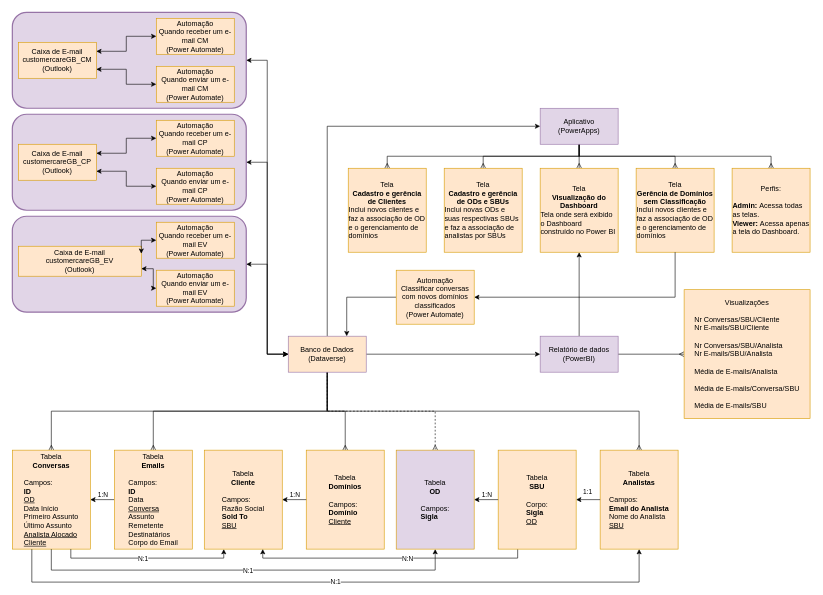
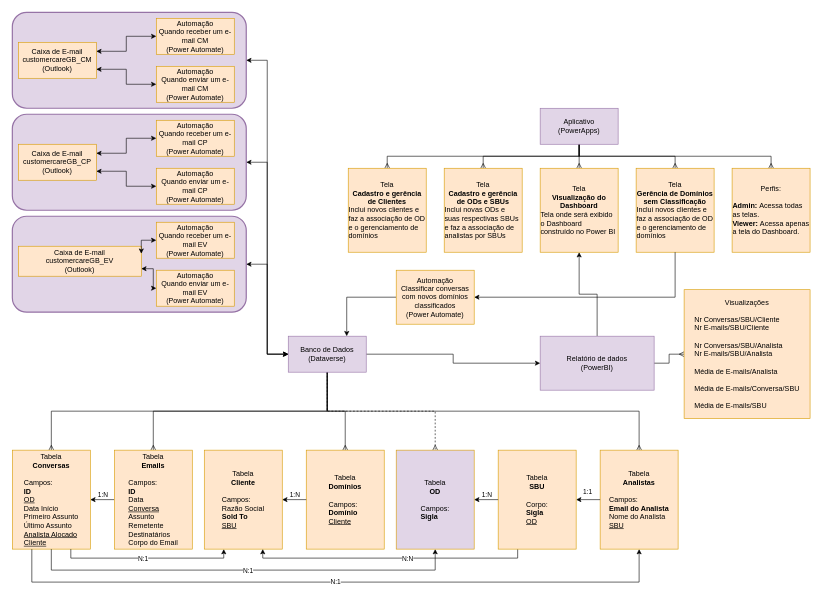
edge "Banco de Dados (Dataverse)" -> "Aplicativo (PowerApps)": removed
node "Banco de Dados (Dataverse)": fillcolor #ffe6cc -> #e1d5e7
node "Relatório de dados (PowerBI)": size 78x36 -> 114x54
